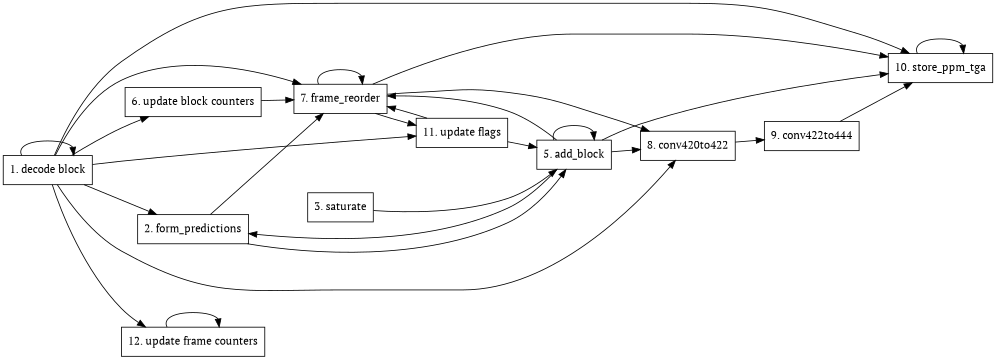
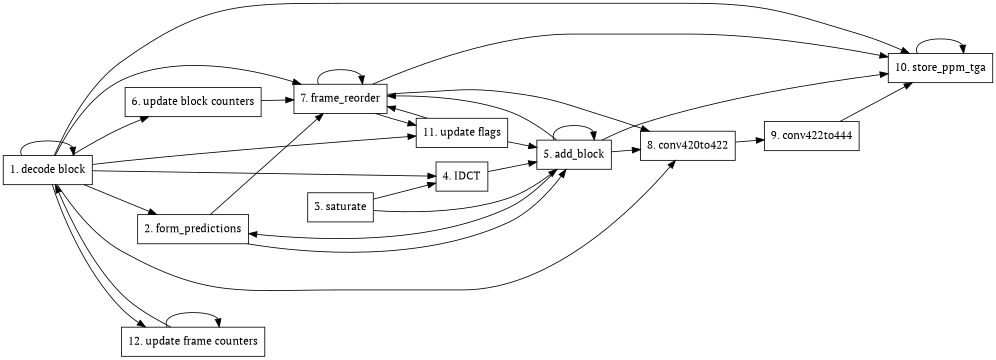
node "4. IDCT": added
edge "12. update frame counters" -> "1. decode block": added
